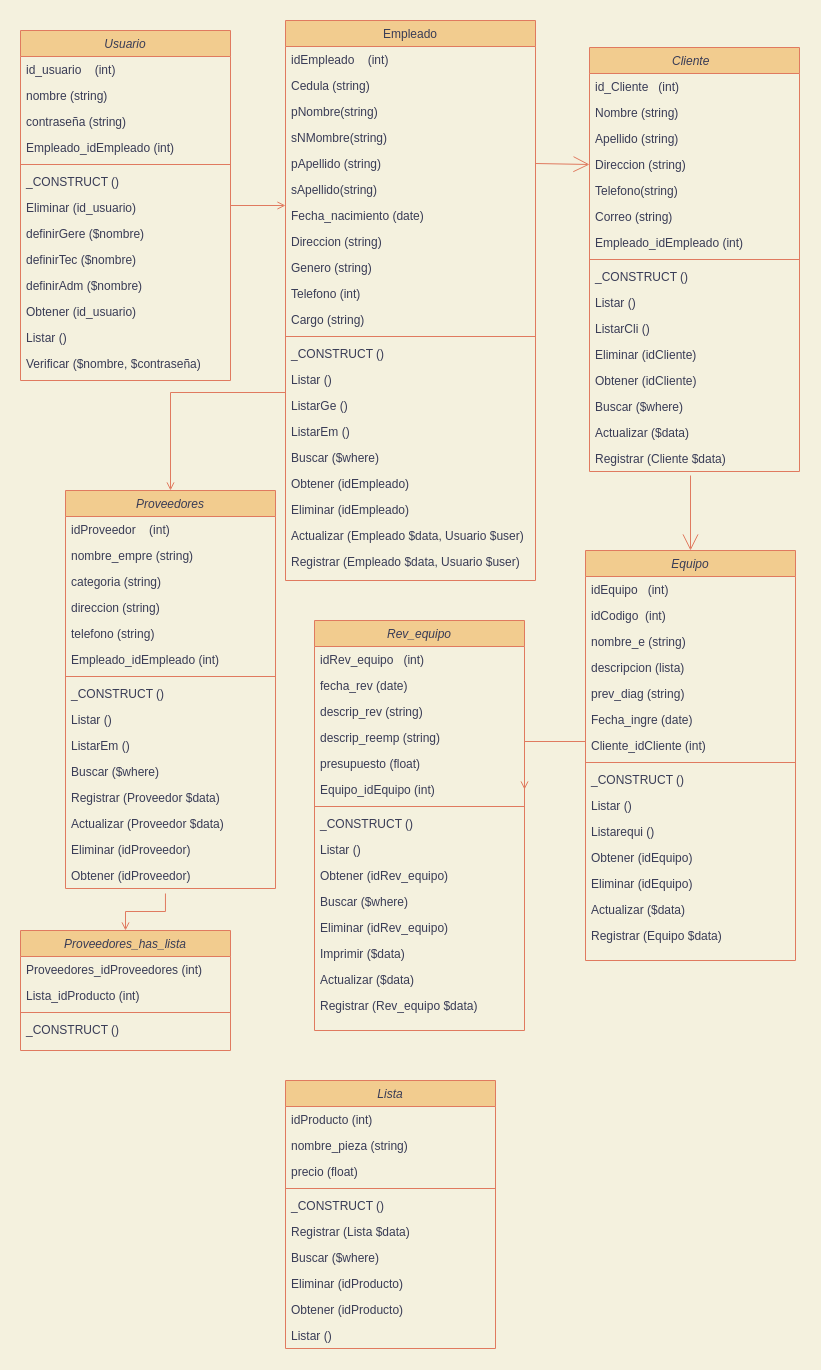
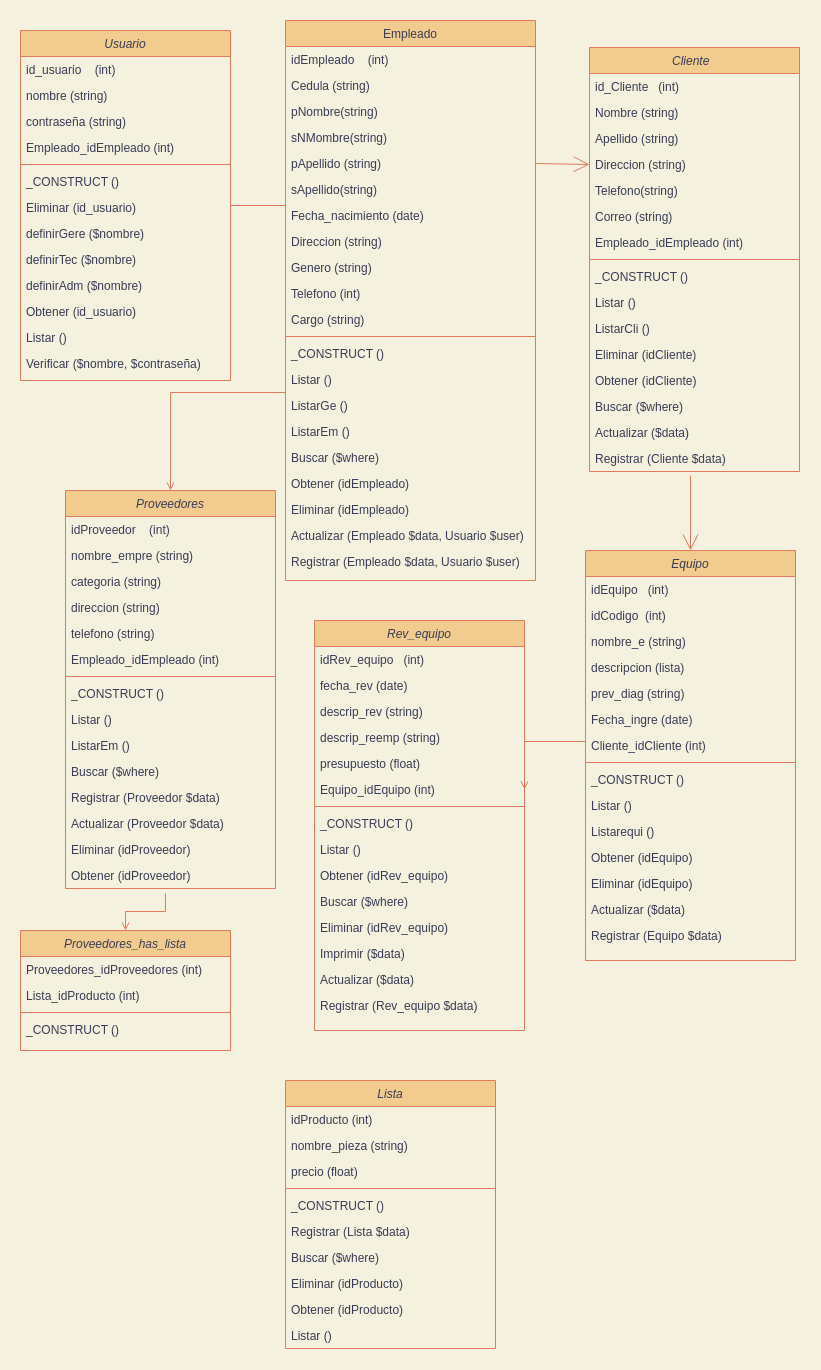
edge "Usuario" -> "Empleado": arrowhead open -> none
